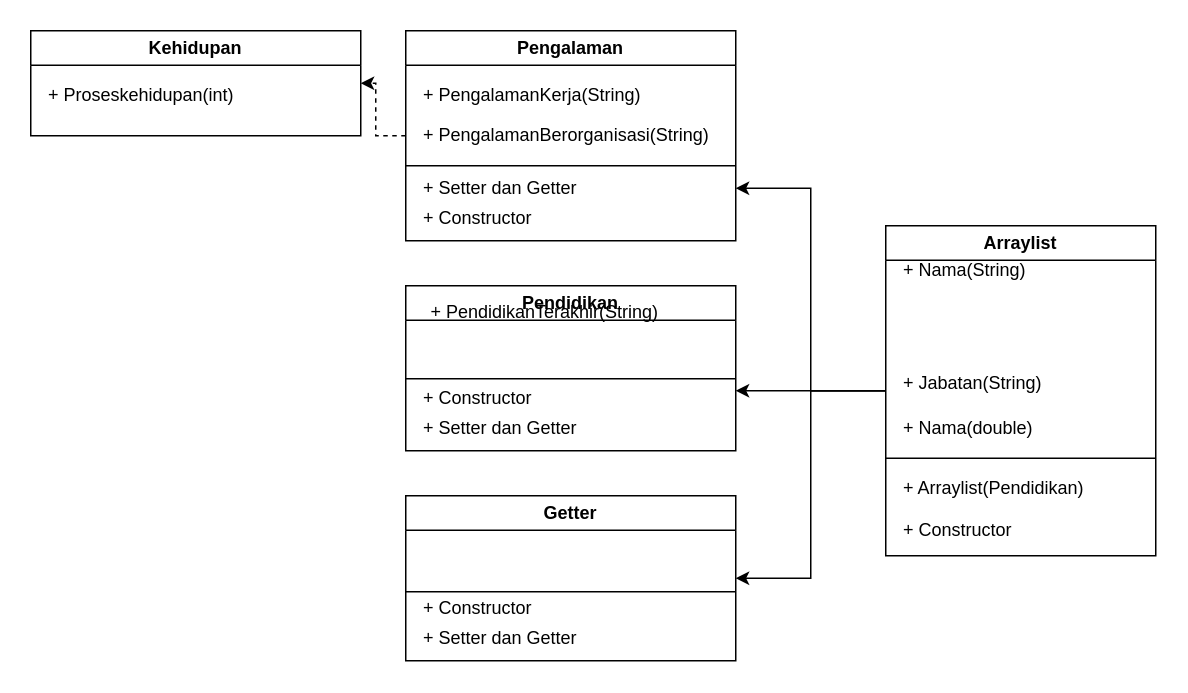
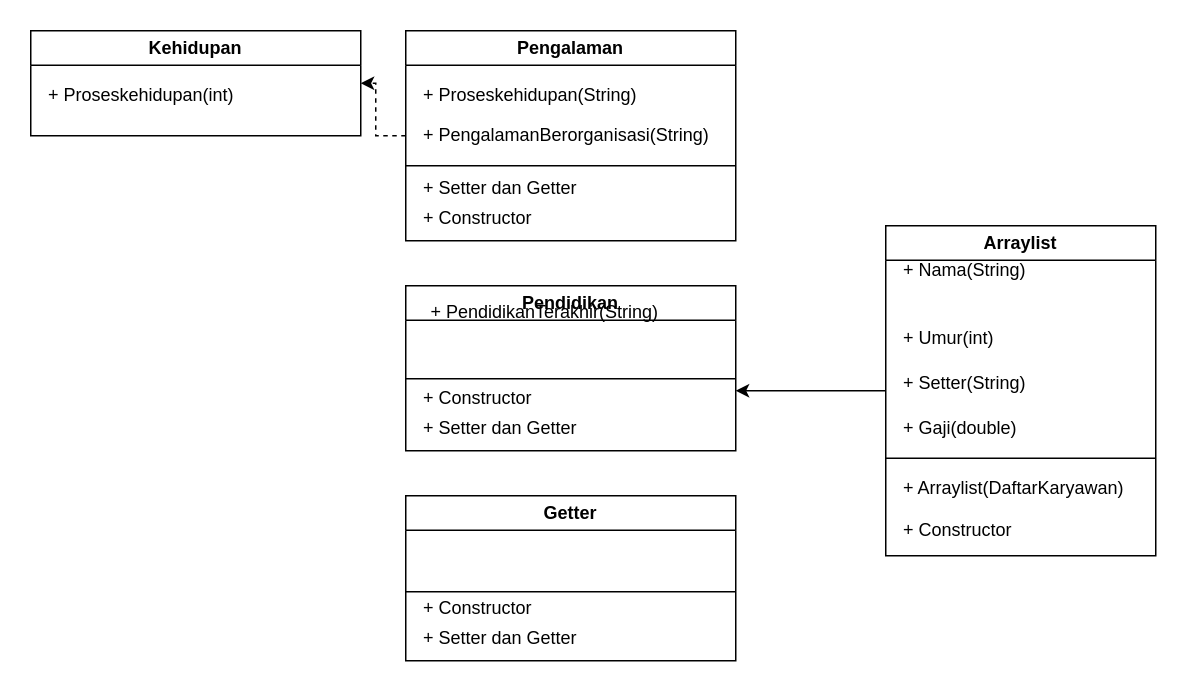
node "+ PengalamanKerja(String)": label "+ PengalamanKerja(String)" -> "+ Proseskehidupan(String)"
edge "Arraylist" -> "Pengalaman": removed
node "+ Umur(int)": added
node "+ Jabatan(String)": label "+ Jabatan(String)" -> "+ Setter(String)"
node "+ Nama(double)": label "+ Nama(double)" -> "+ Gaji(double)"
node "+ Arraylist(Pendidikan)": label "+ Arraylist(Pendidikan)" -> "+ Arraylist(DaftarKaryawan)"
edge "Arraylist" -> "Getter": removed
